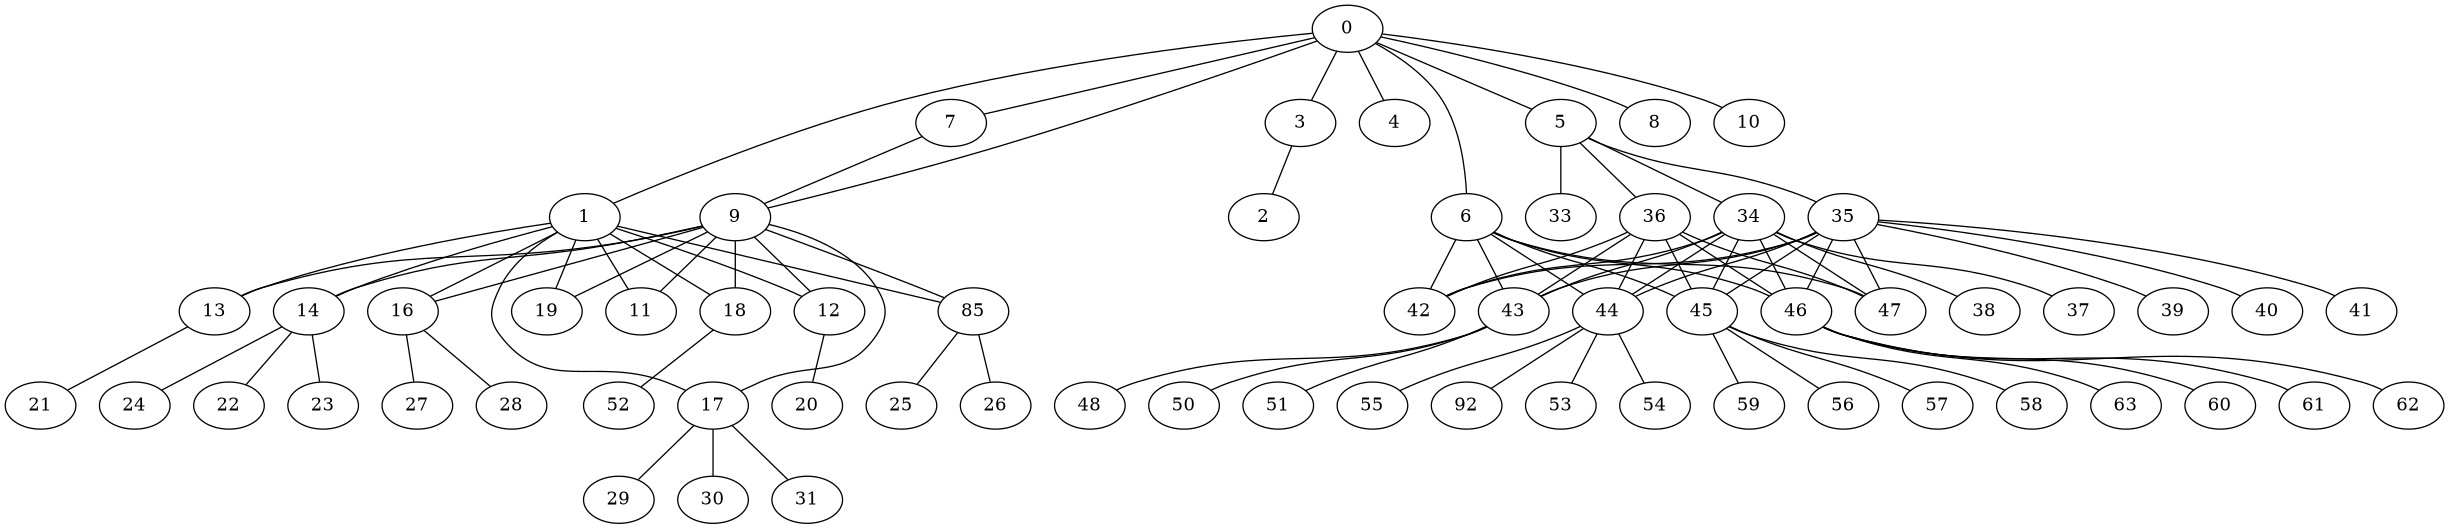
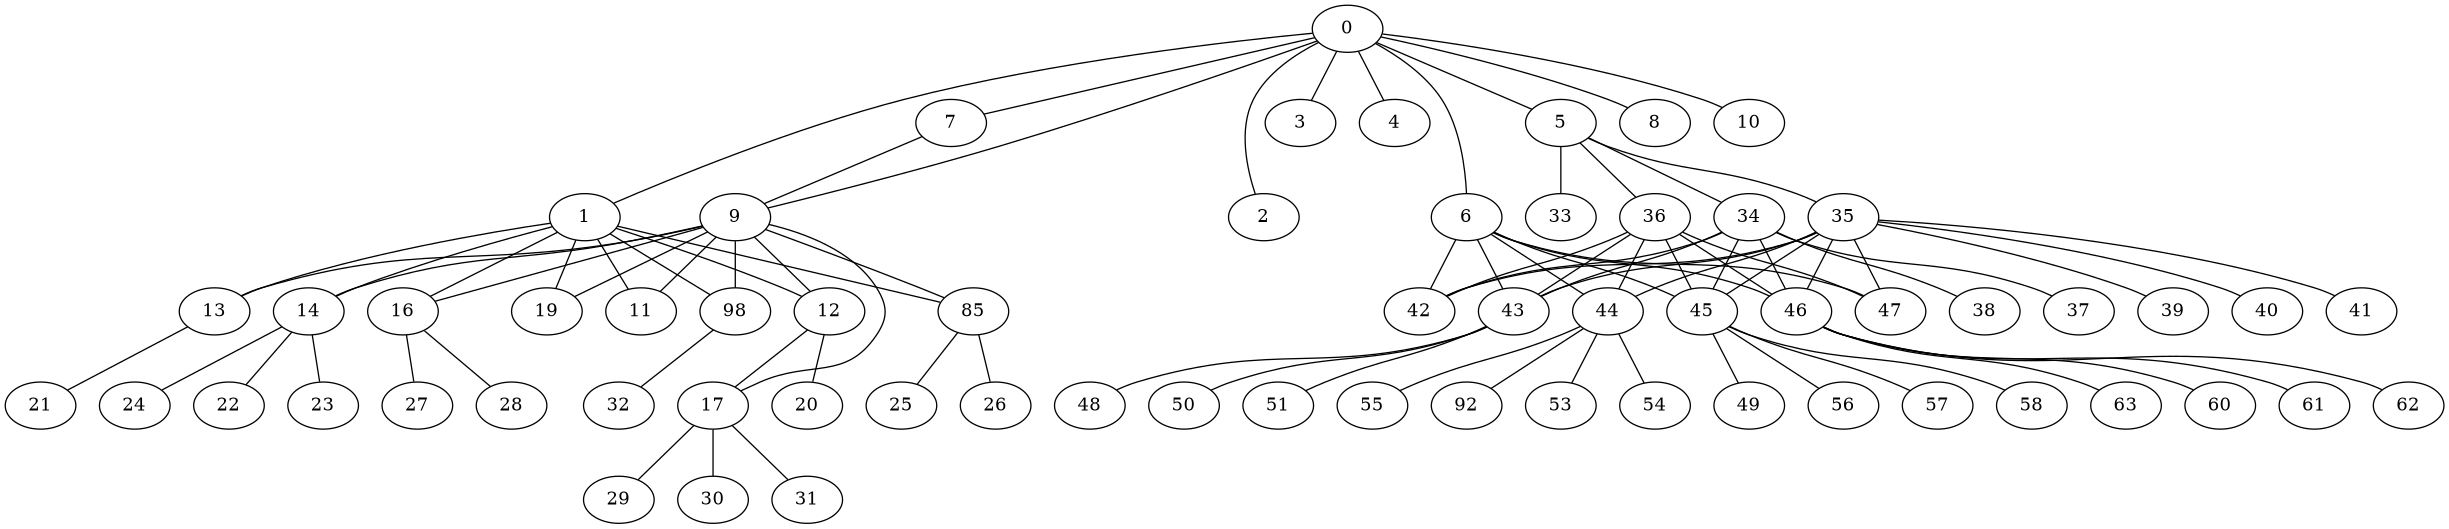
edge "3" -- "2": now "0" -- "2"
edge "34" -- "47": removed
edge "34" -- "44": removed
node "18": label "18" -> "98"
edge "1" -- "17": now "12" -- "17"
node "52": label "52" -> "32"
node "59": label "59" -> "49"
